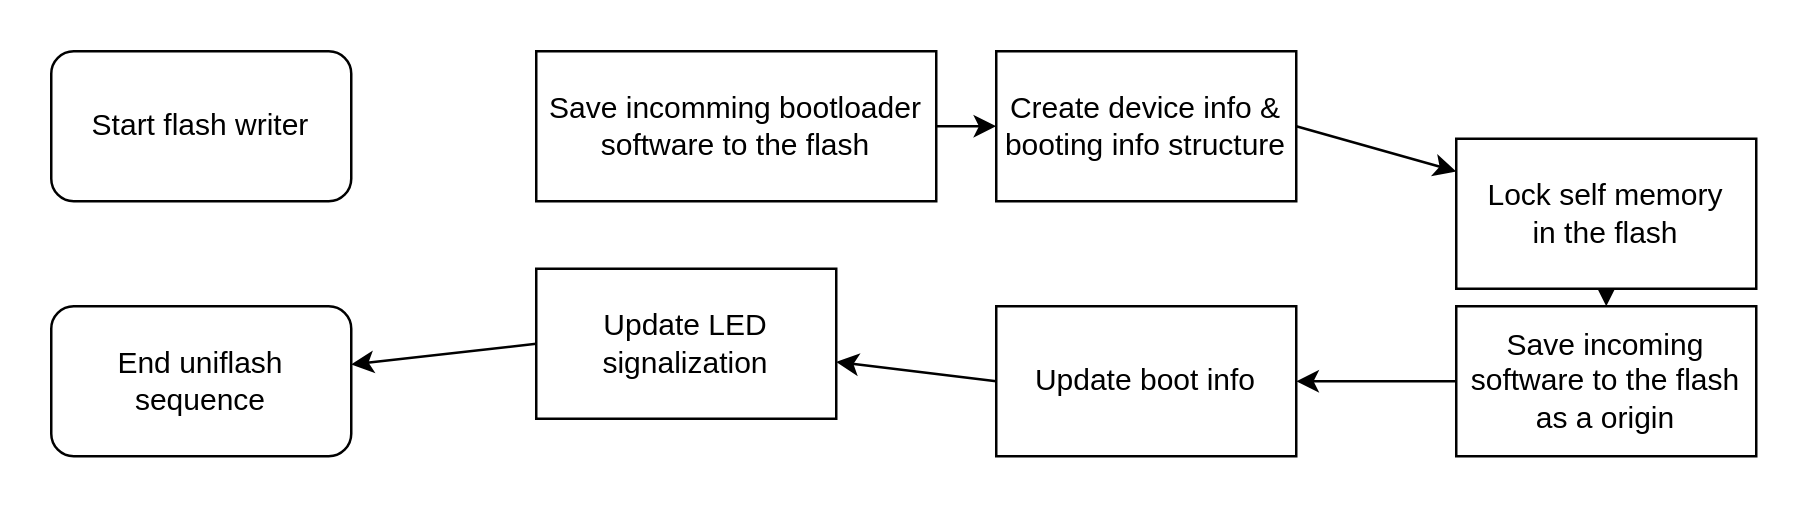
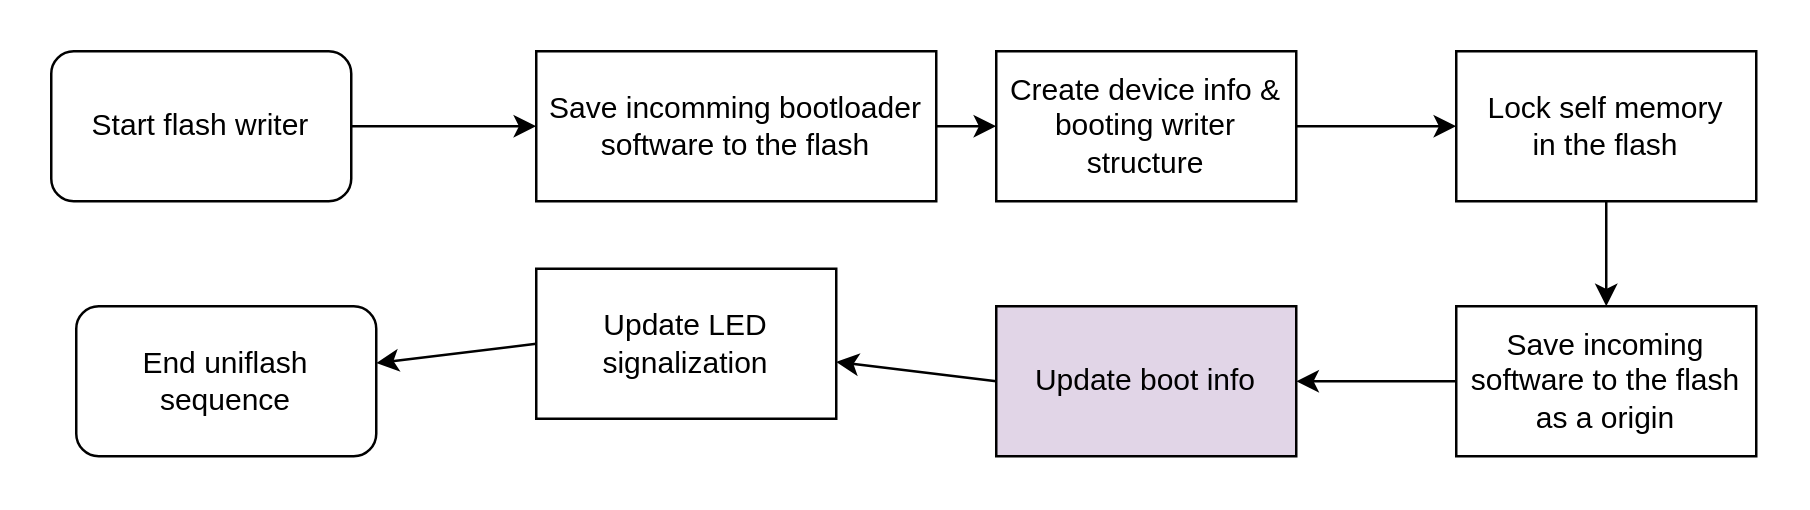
edge "Start flash writer" -> "Save incomming bootloader software to the flash": added
node "Create device info & booting info structure": label "Create device info & booting info structure" -> "Create device info & booting writer structure"
node "Lock self memory in the flash": moved (1606, 214) -> (1606, 126)
node "End uniflash sequence": moved (201, 381) -> (226, 381)
node "Update boot info": fillcolor #ffffff -> #e1d5e7
